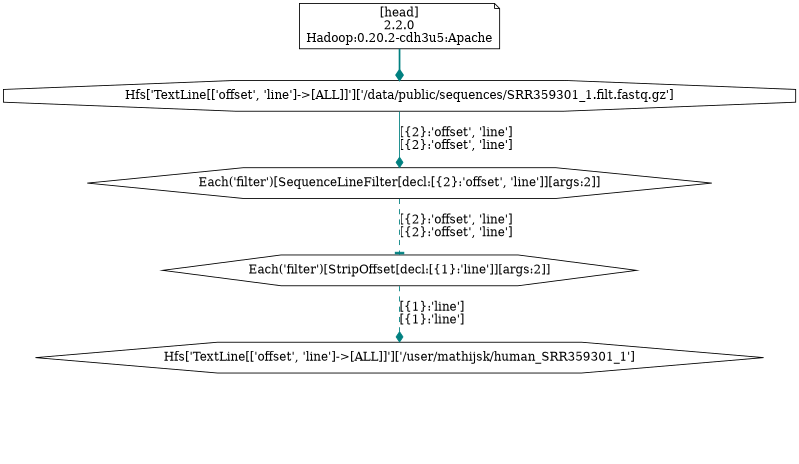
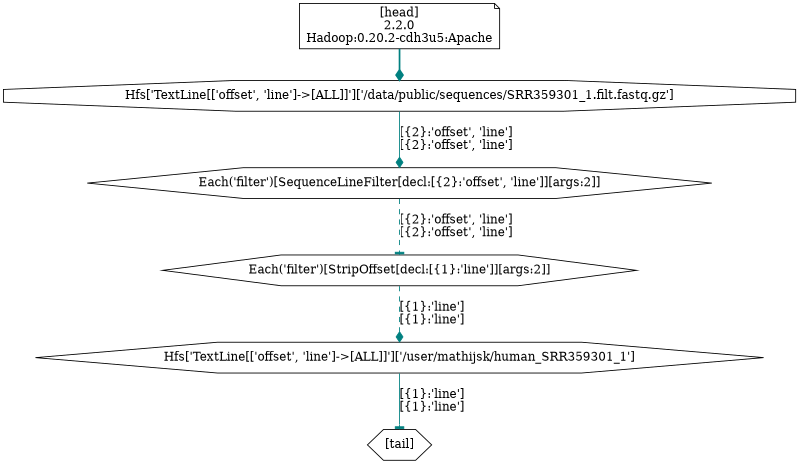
node "[tail]": added
